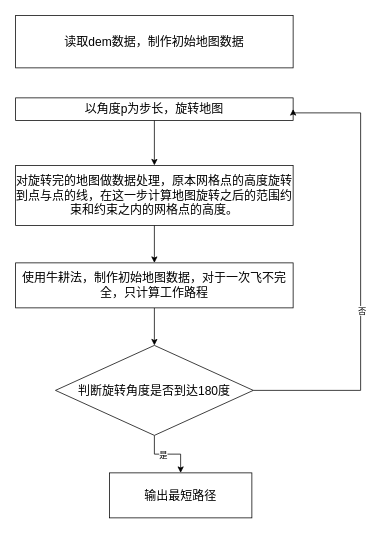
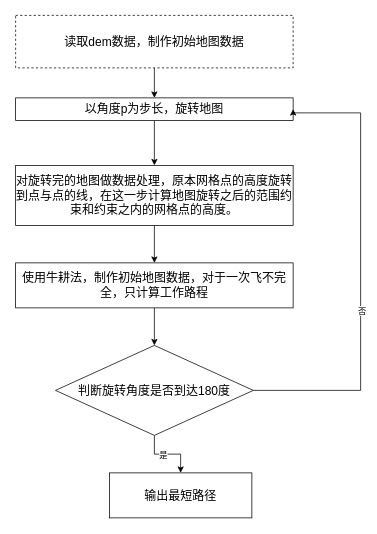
node "读取dem数据，制作初始地图数据": style solid -> dashed
edge "读取dem数据，制作初始地图数据" -> "以角度p为步长，旋转地图": added
